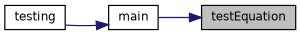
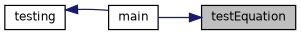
edge "testing" -> "main": reversed
